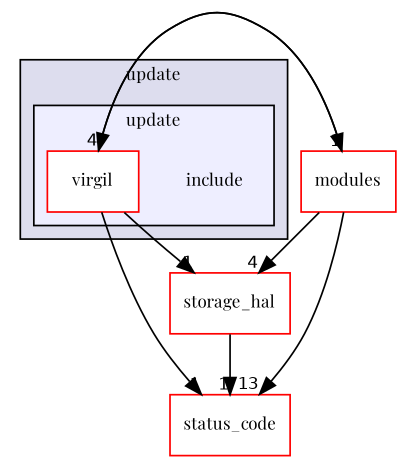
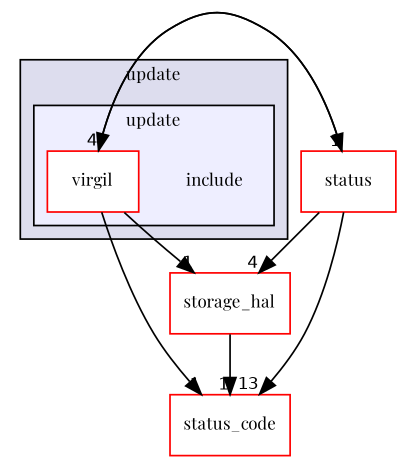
node "modules": label "modules" -> "status"
